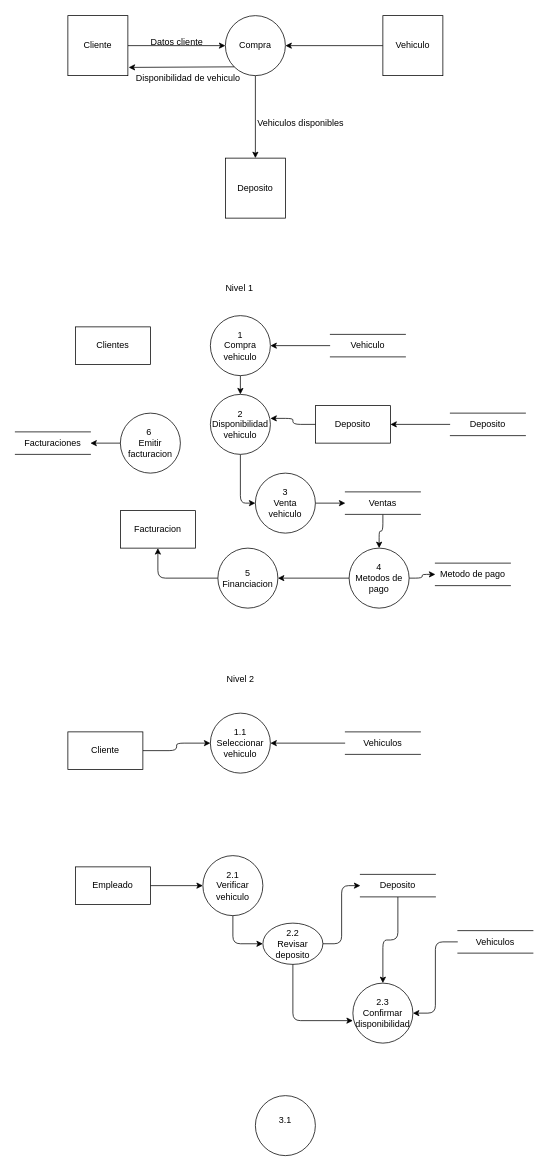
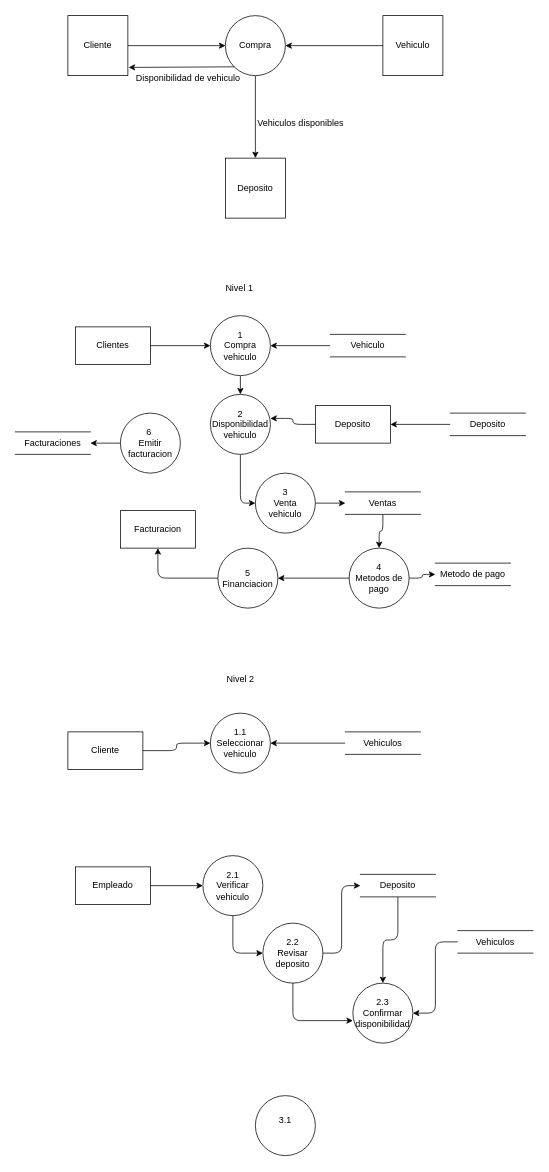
node "Datos cliente": removed
edge "Clientes" -> "1 Compra vehiculo": added
node "2.2 Revisar deposito": size 60x41 -> 60x60
